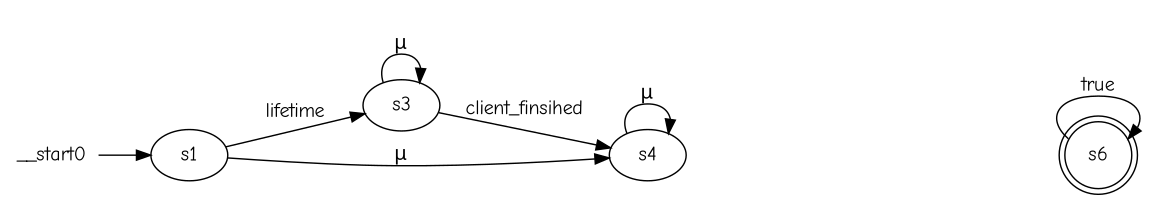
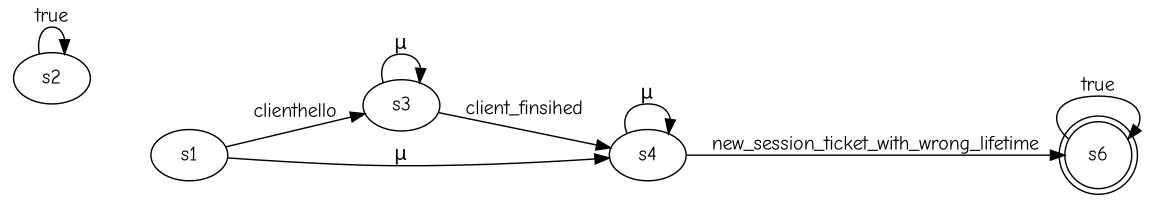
node "s2": added
edge "s1" -> "s3": label "lifetime" -> "clienthello"
node "__start0": removed
edge "s4" -> "s6": added, label "new_session_ticket_with_wrong_lifetime"
